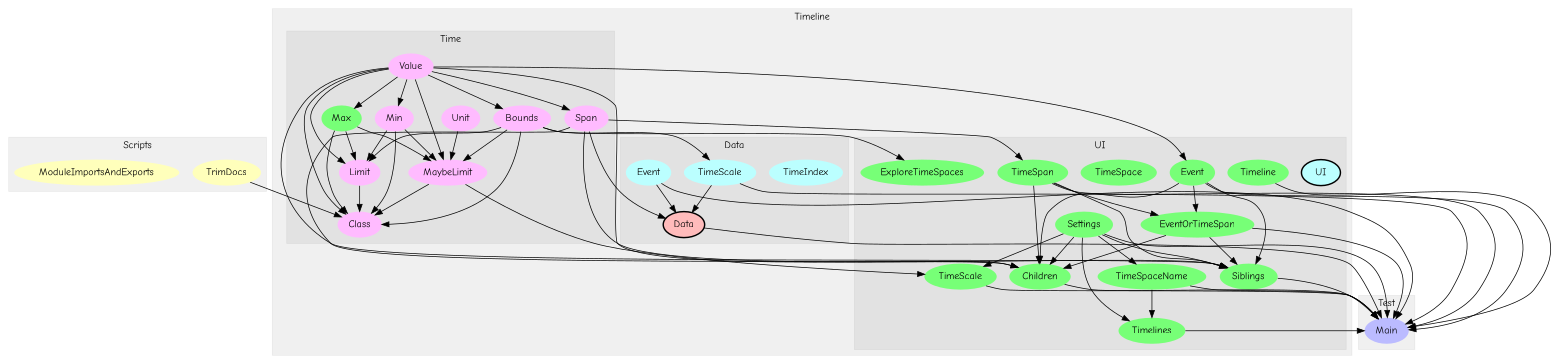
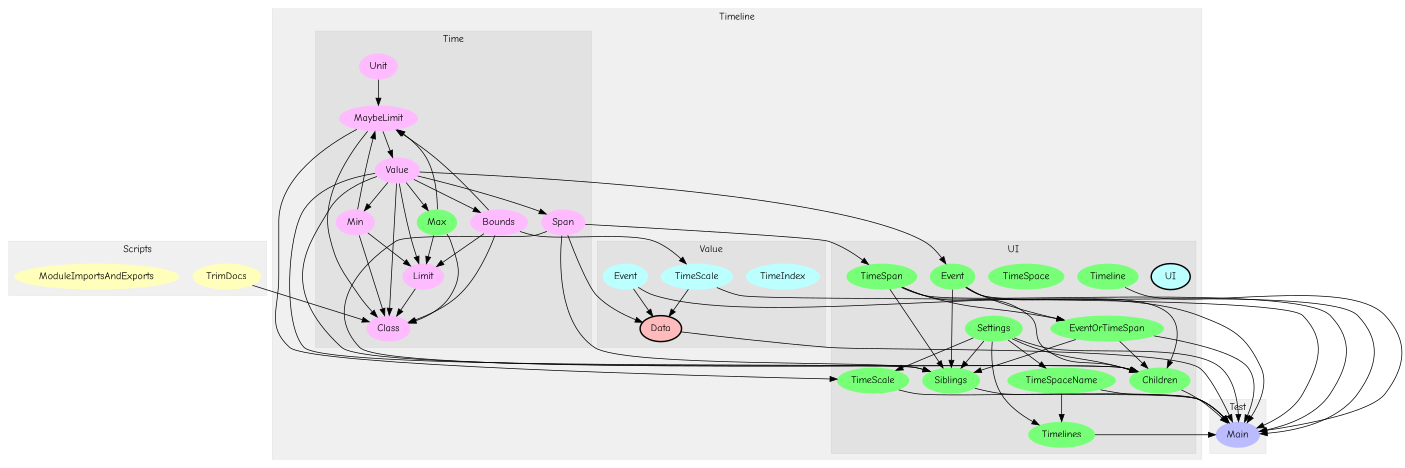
edge "Value" -> "MaybeLimit": reversed
cluster "Data": label "Data" -> "Value"
node "ExploreTimeSpaces": removed
